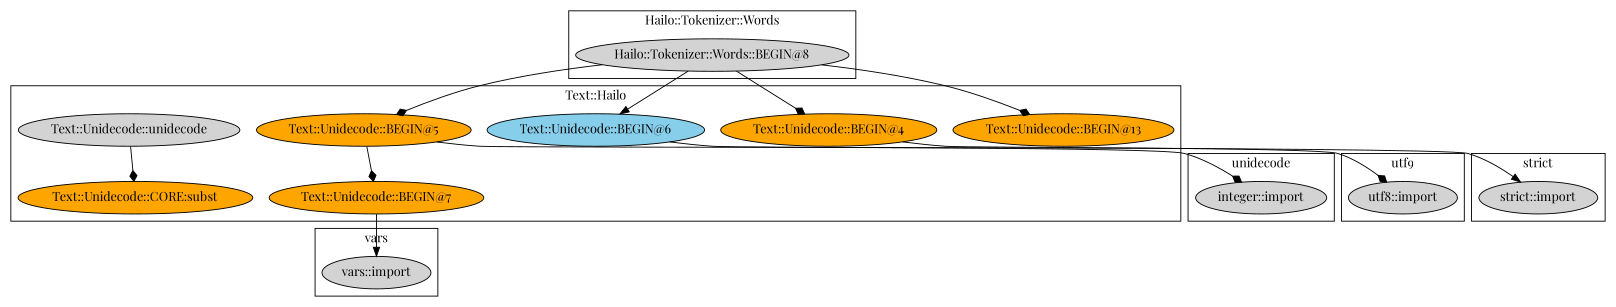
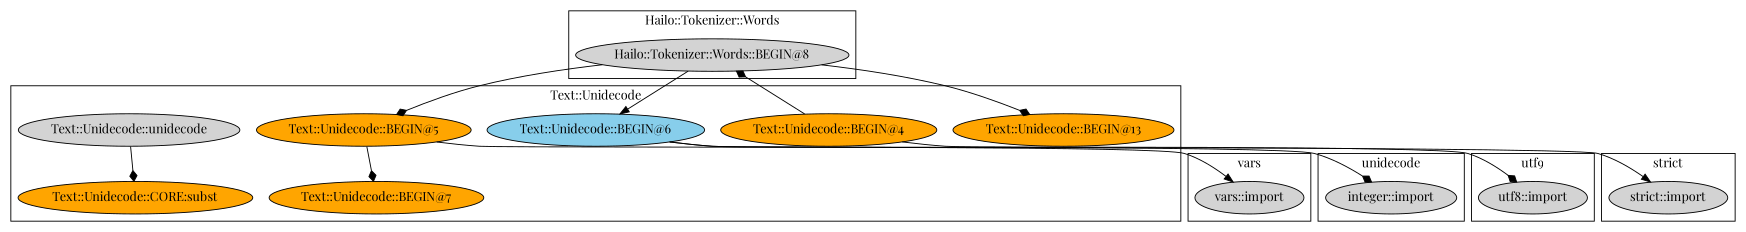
edge "Hailo::Tokenizer::Words::BEGIN@8" -> "Text::Unidecode::BEGIN@4": reversed
cluster "Text::Hailo": label "Text::Hailo" -> "Text::Unidecode"
edge "Text::Unidecode::BEGIN@7" -> "vars::import": now "Text::Unidecode::BEGIN@6" -> "vars::import"
